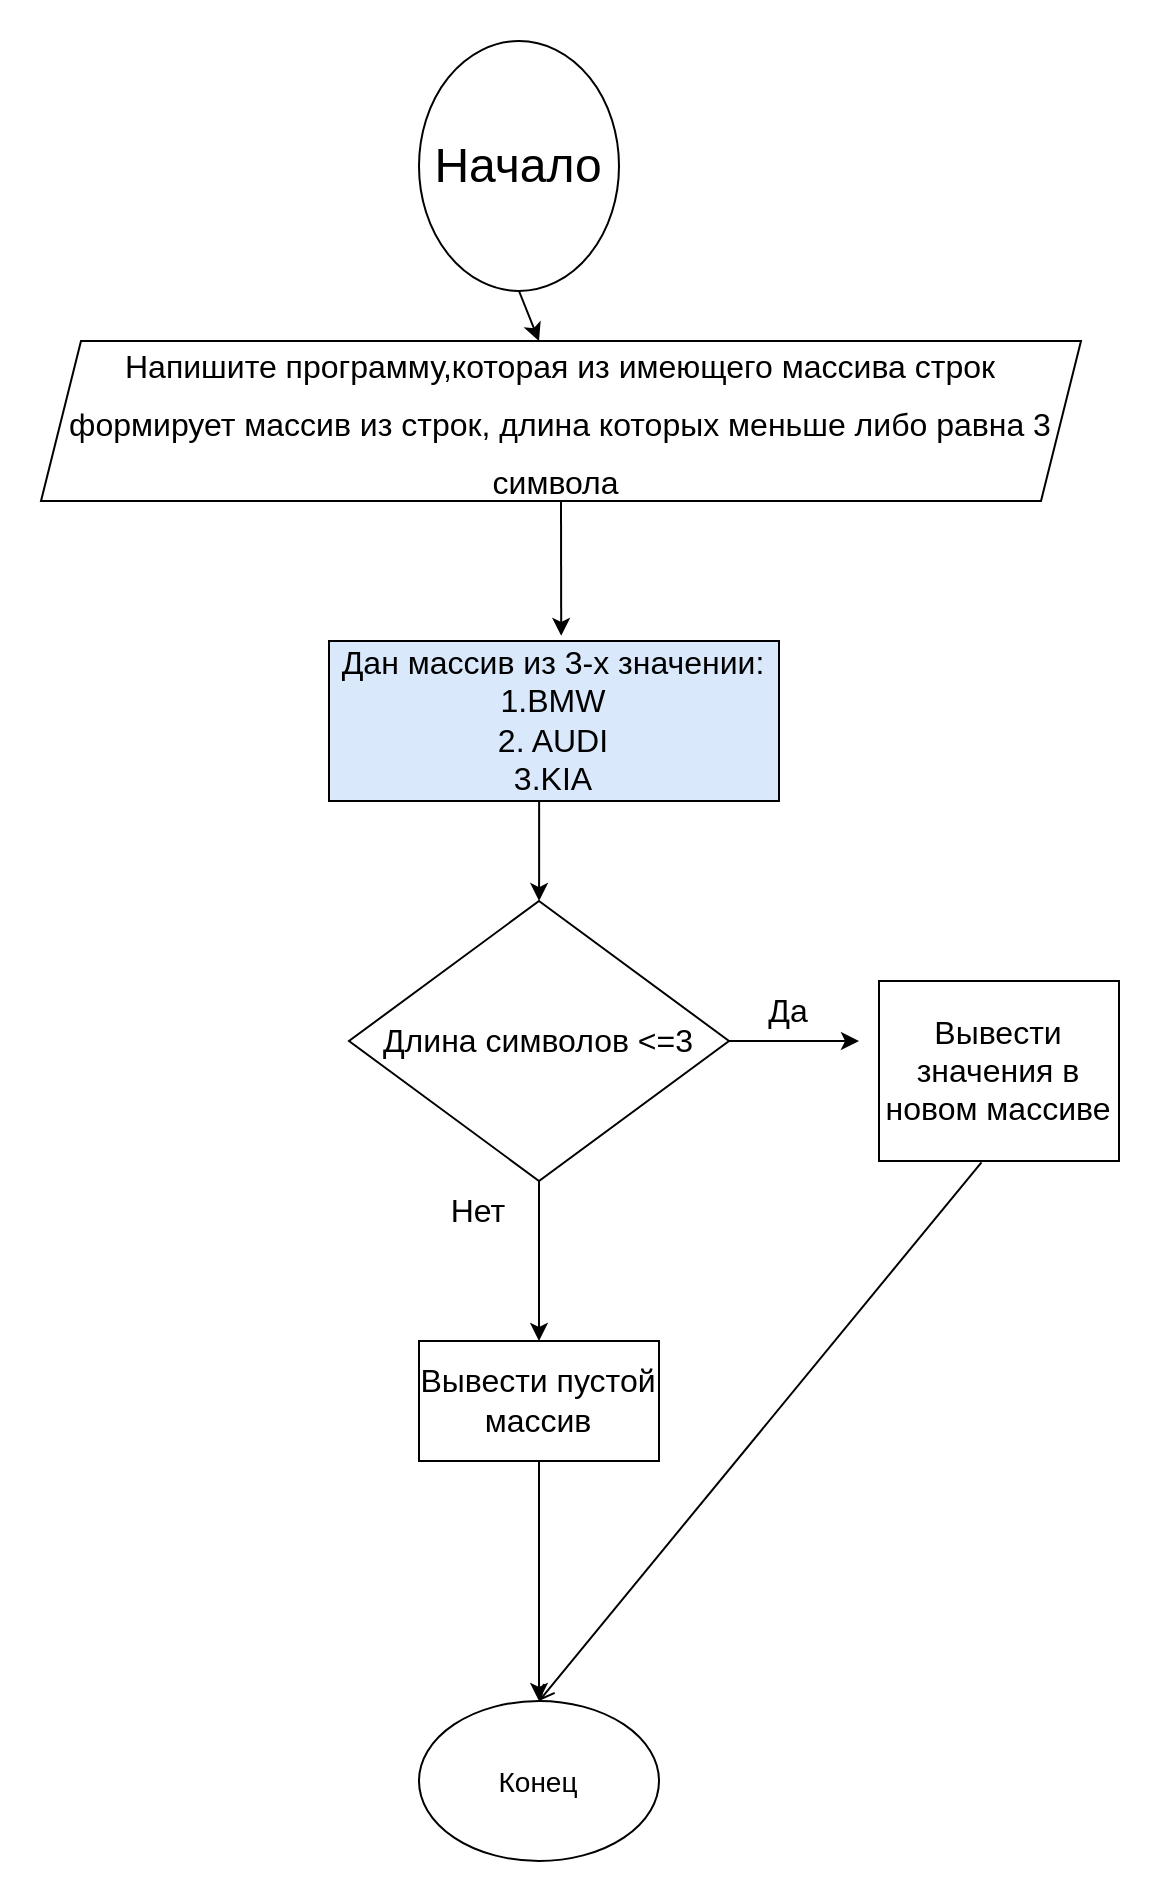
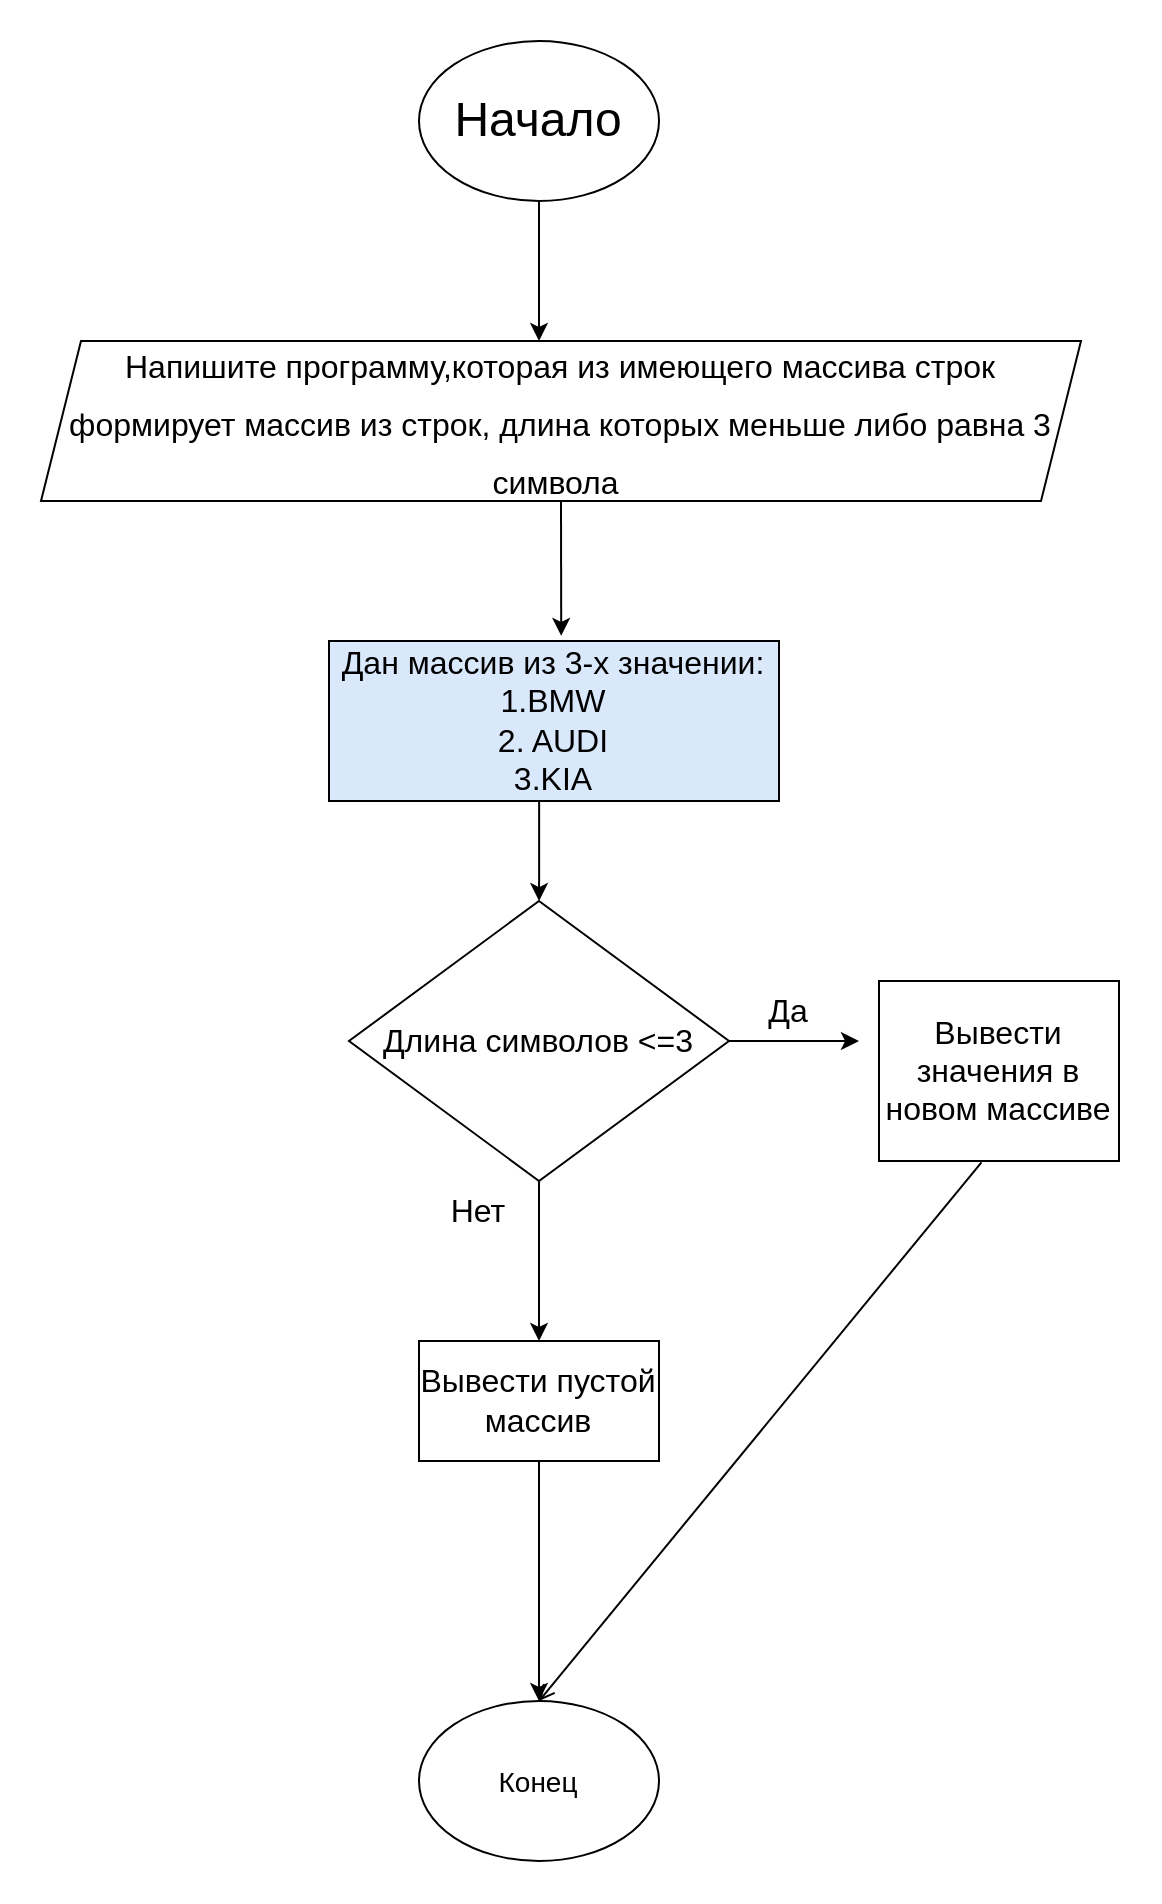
node "Начало": size 200x250 -> 240x160
